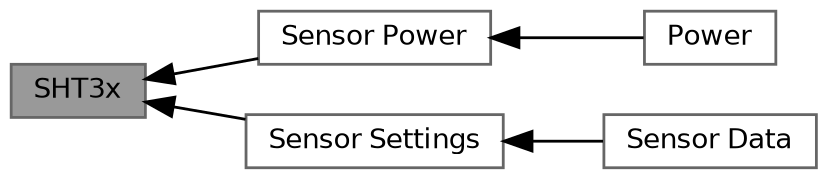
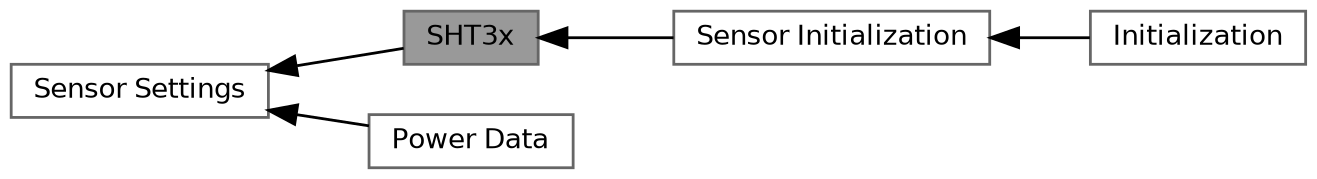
node "Sensor Power": label "Sensor Power" -> "Sensor Initialization"
node "Power": label "Power" -> "Initialization"
edge "Sensor Settings" -> "SHT3x": reversed
node "Sensor Data": label "Sensor Data" -> "Power Data"
